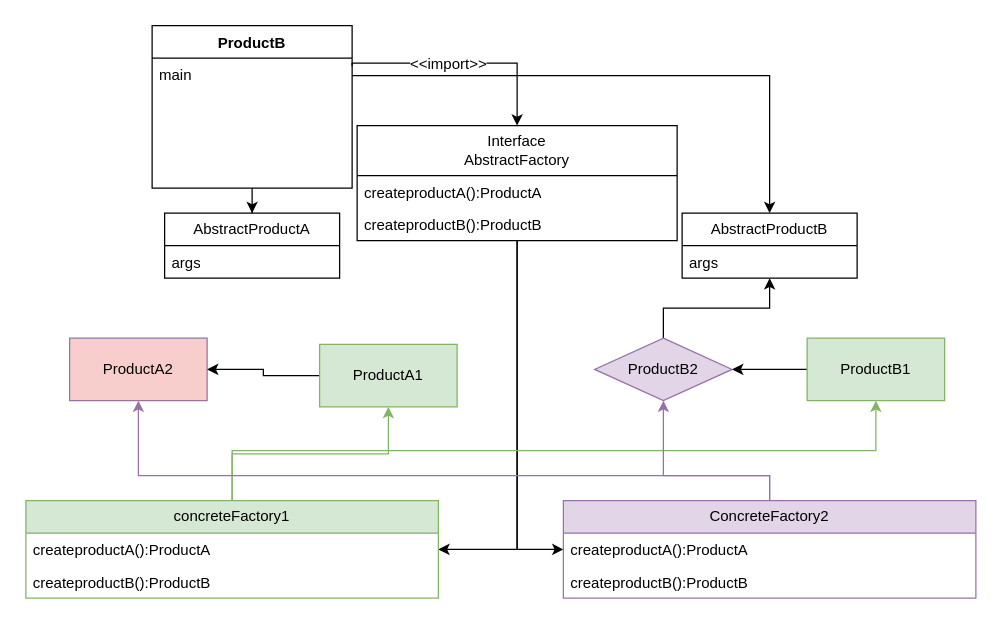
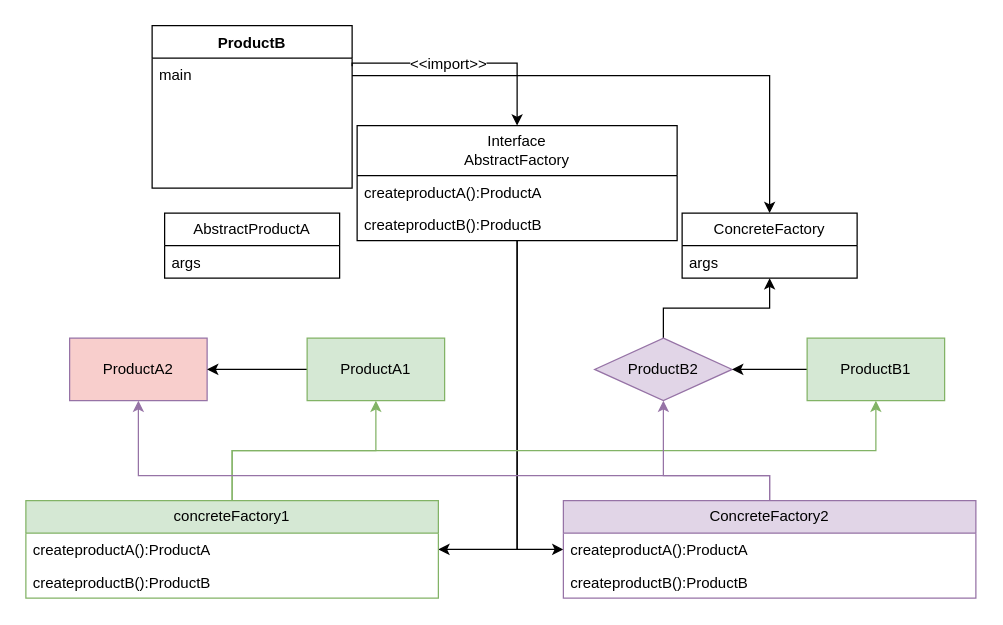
edge "ProductB" -> "AbstractProductA": removed
node "AbstractProductB": label "AbstractProductB" -> "ConcreteFactory"
node "ProductA1": moved (388, 376) -> (376, 369)
